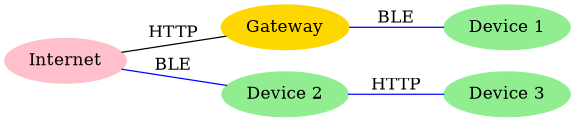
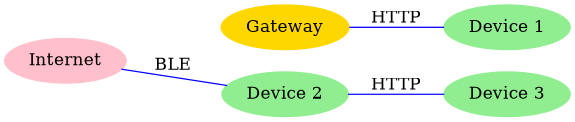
edge "Gateway" -- "Device 1": label "BLE" -> "HTTP"
edge "Gateway" -- "Internet": removed, label "HTTP"
